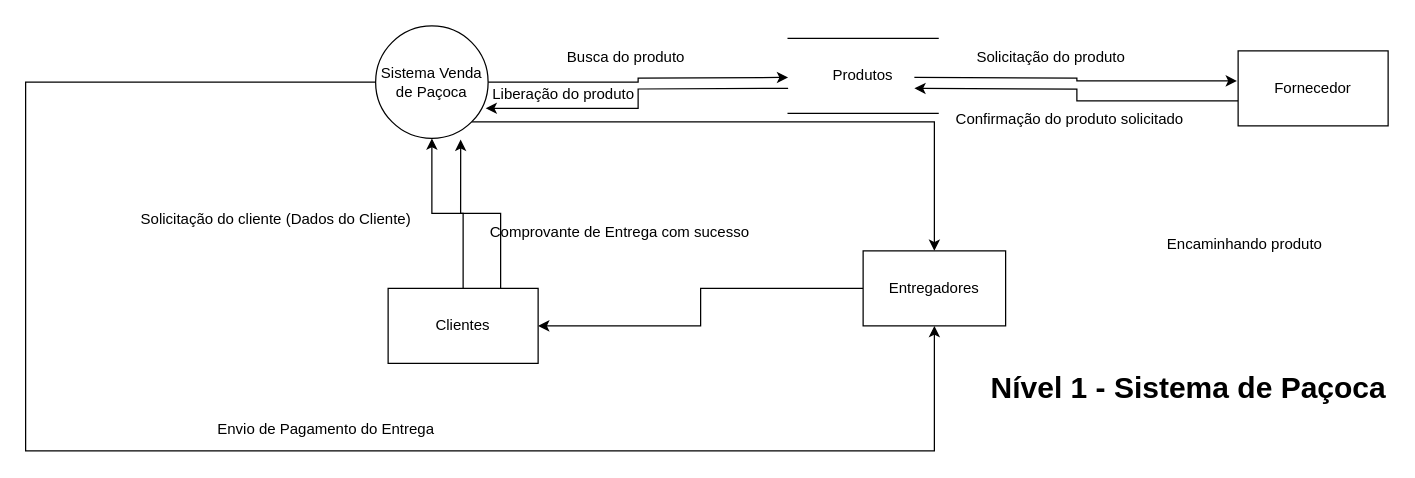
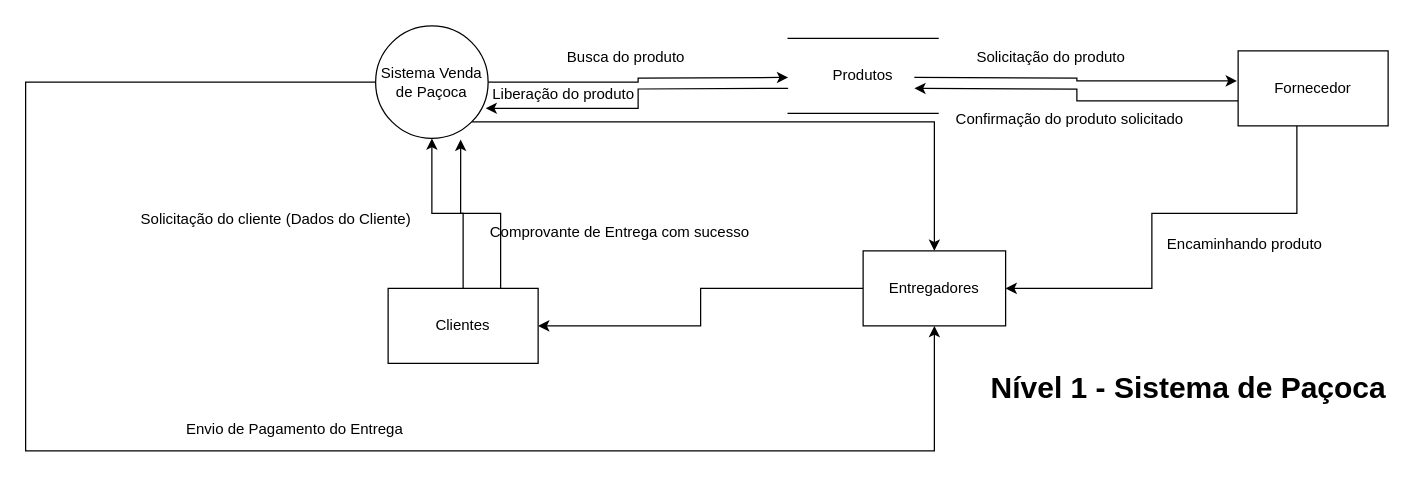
edge "Fornecedor" -> "Entregadores": added
node "Envio de Pagamento do Entrega": moved (326, 429) -> (294, 429)
